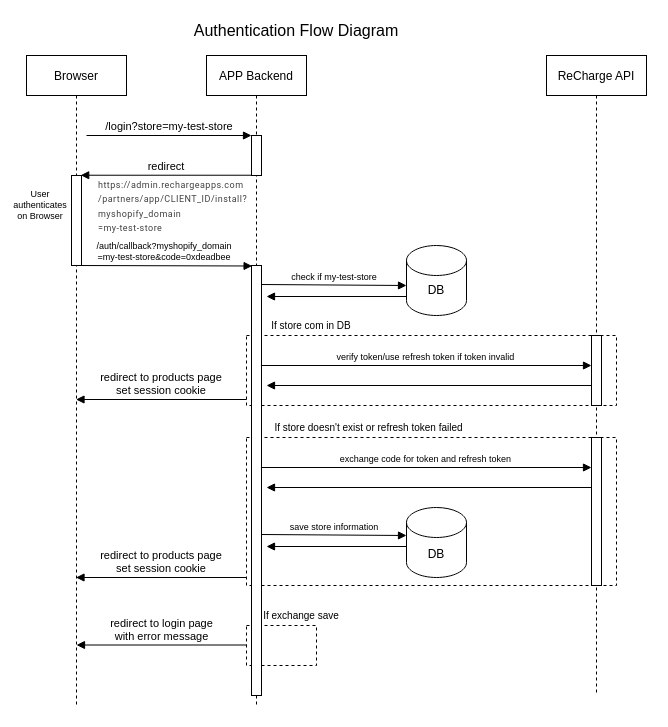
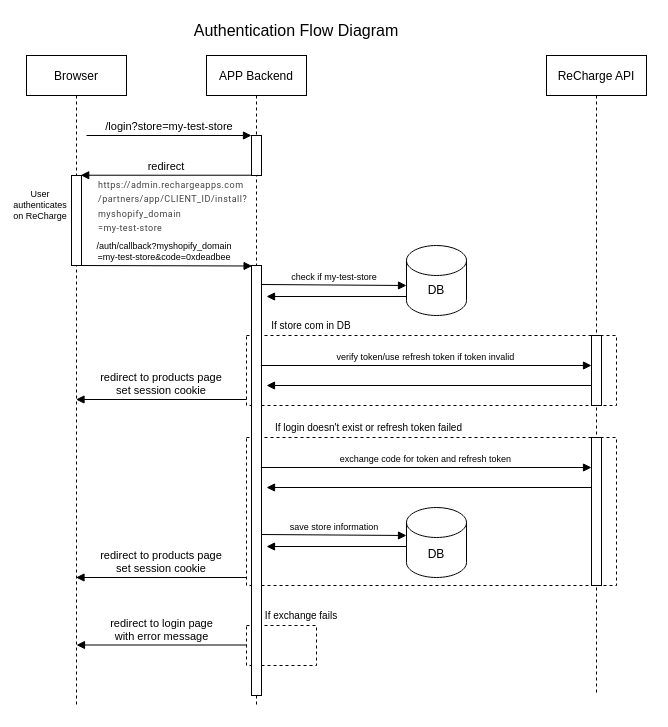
node "User authenticates on Browser": label "User authenticates on Browser" -> "User authenticates on ReCharge"
node "If store doesn't exist or refresh token failed": label "If store doesn't exist or refresh token failed" -> "If login doesn't exist or refresh token failed"
node "If exchange save": label "If exchange save" -> "If exchange fails"
